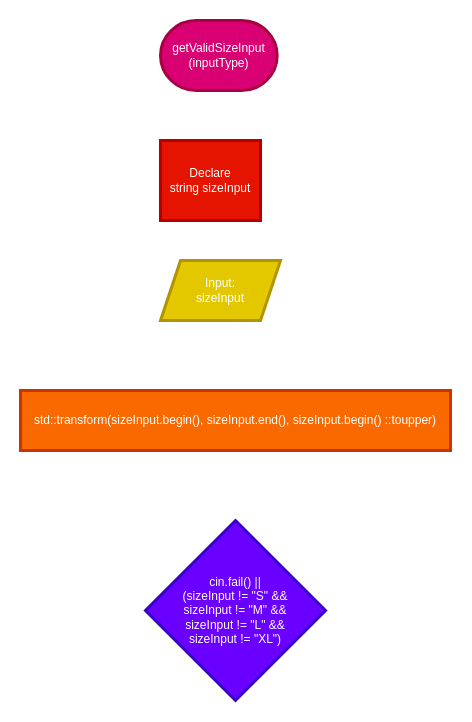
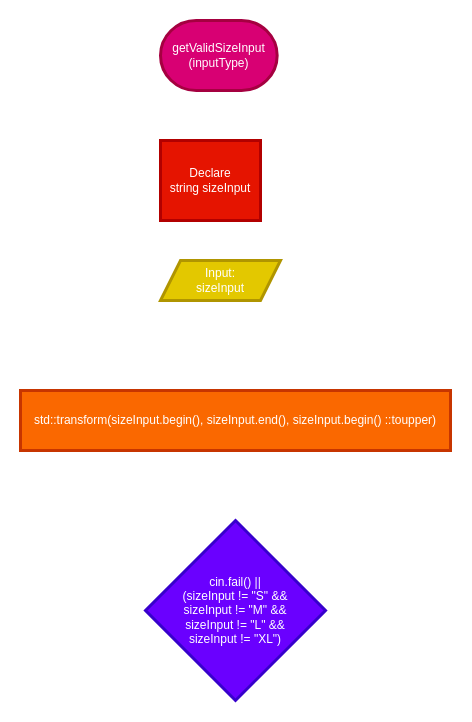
node "Input: sizeInput": size 120x60 -> 120x40
